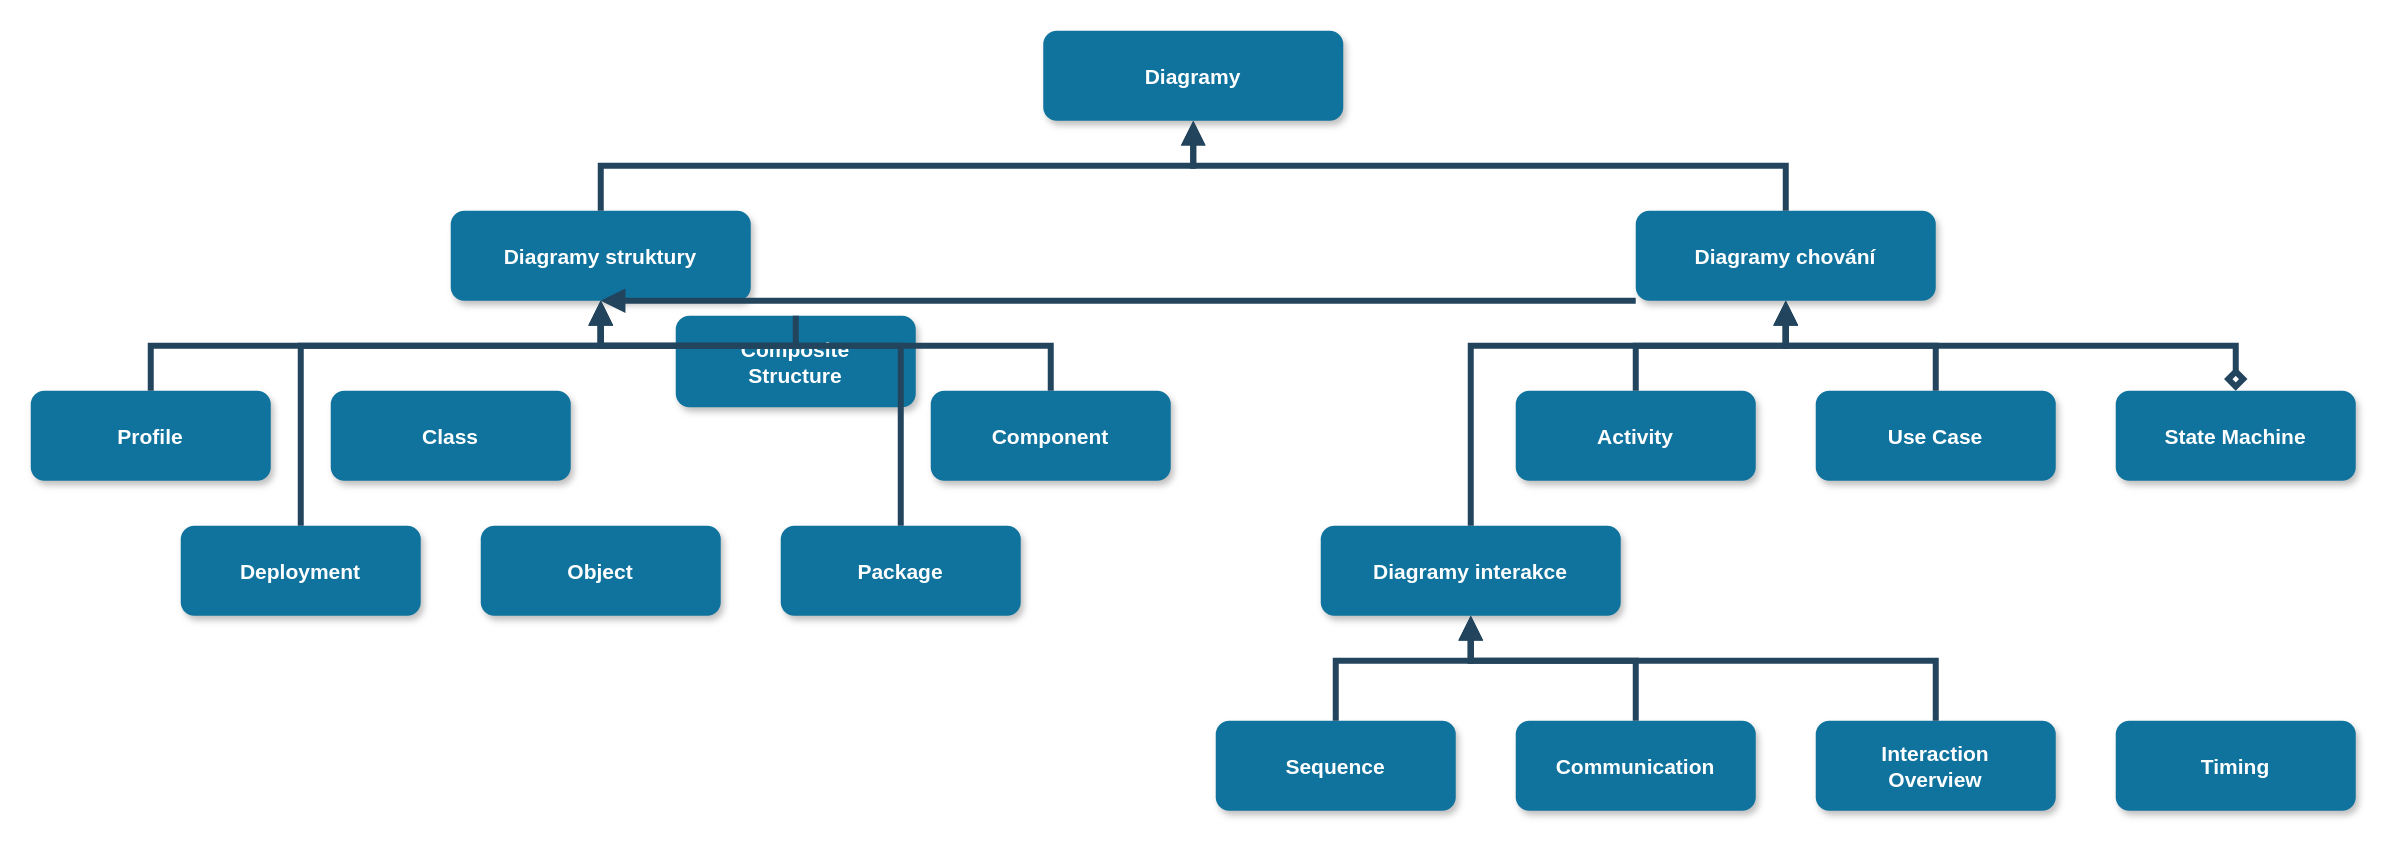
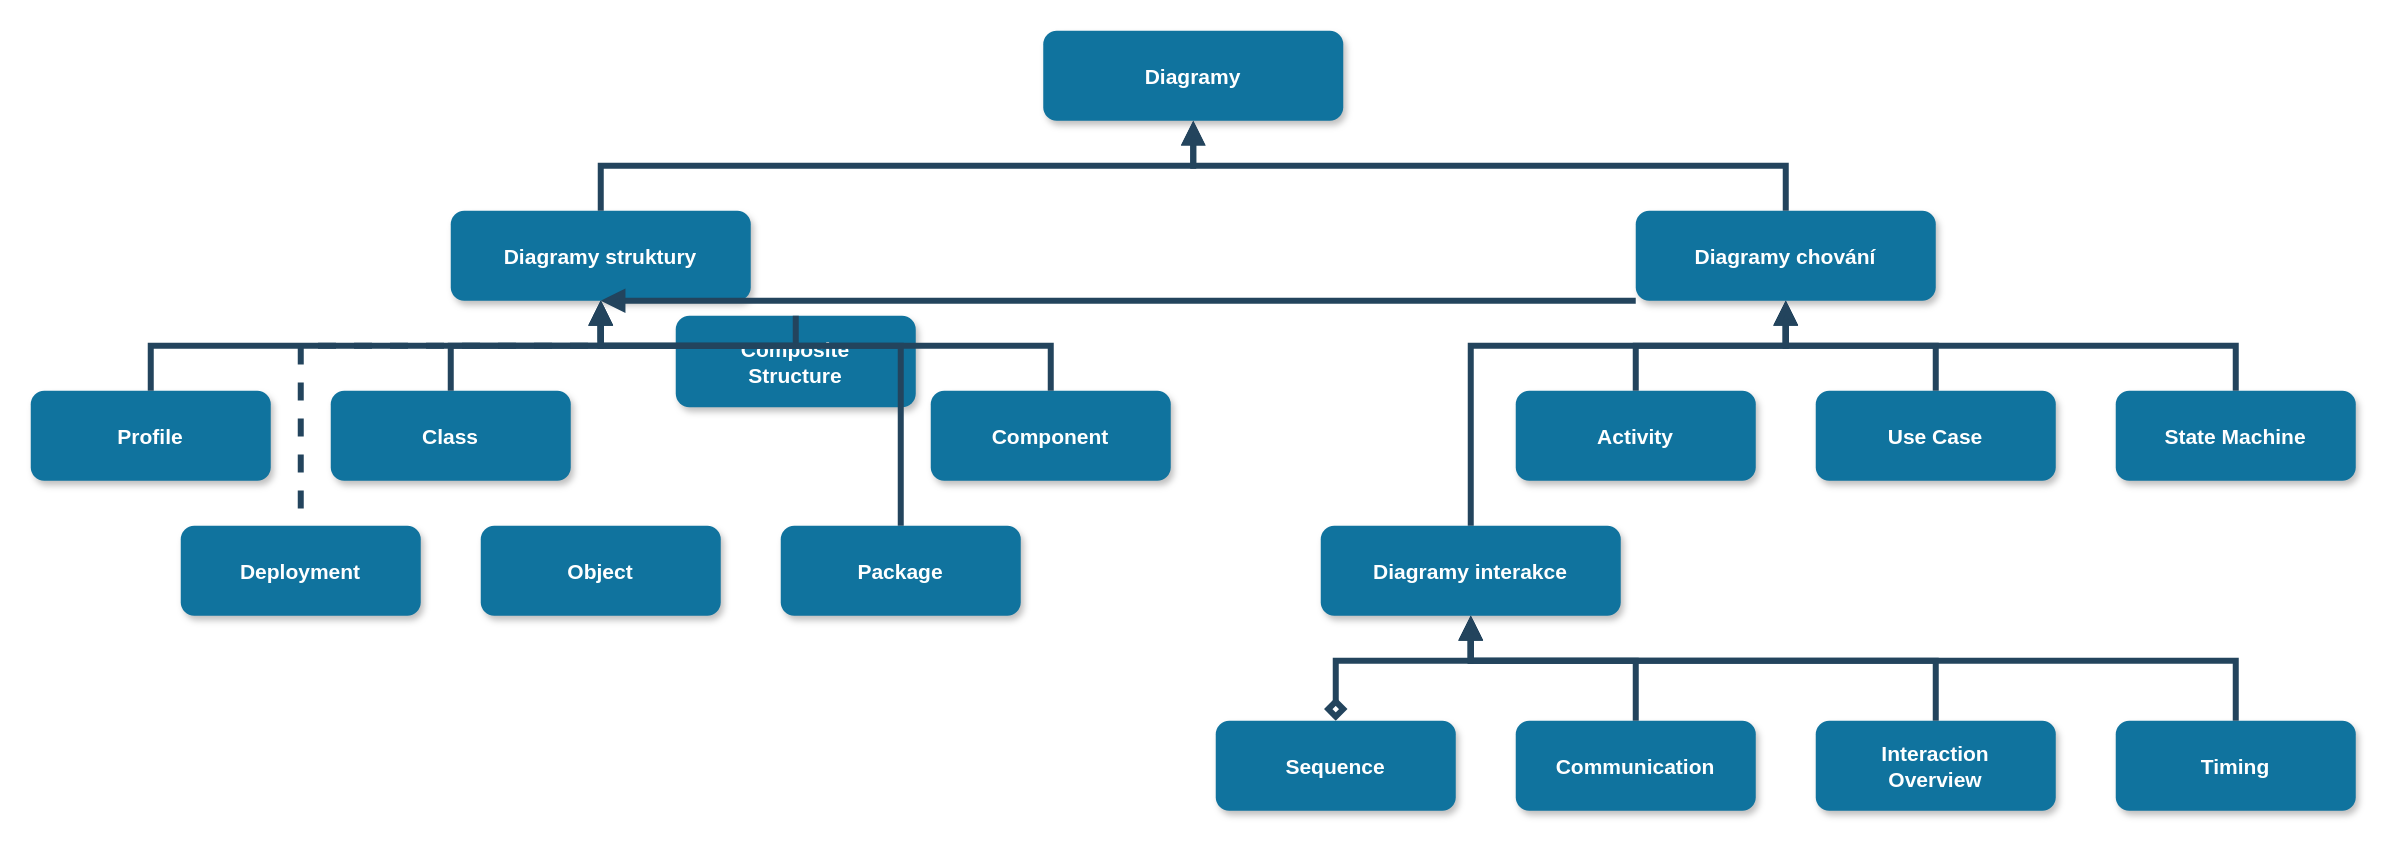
edge "Class" -> "Diagramy struktury": added
edge "Diagramy chování" -- "State Machine": arrowhead diamond -> none
edge "Deployment" -> "Diagramy struktury": style solid -> dashed
edge "Timing" -> "Diagramy interakce": added
edge "Sequence" -> "Diagramy interakce": arrowhead none -> diamond
